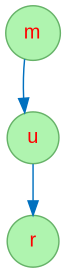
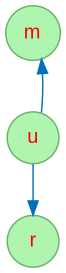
edge "m" -> "u": reversed
